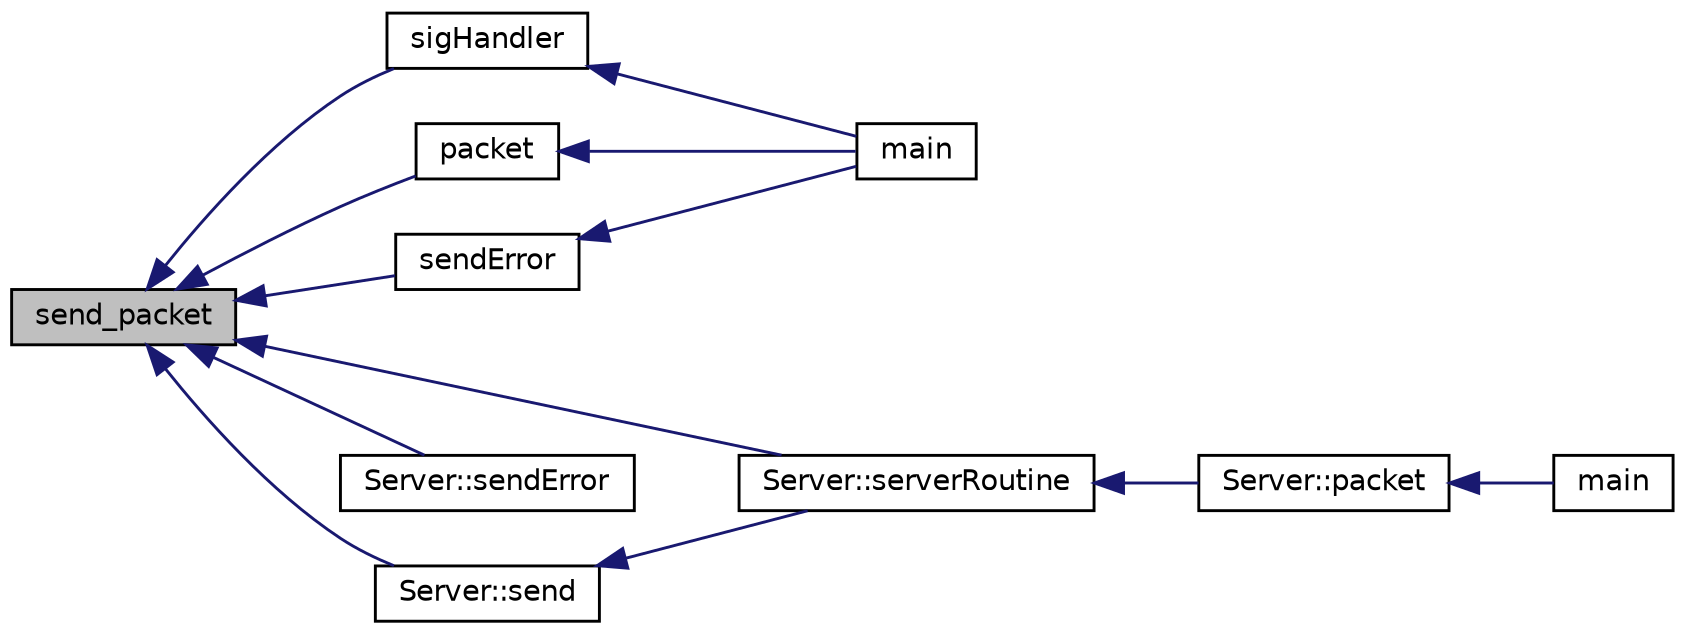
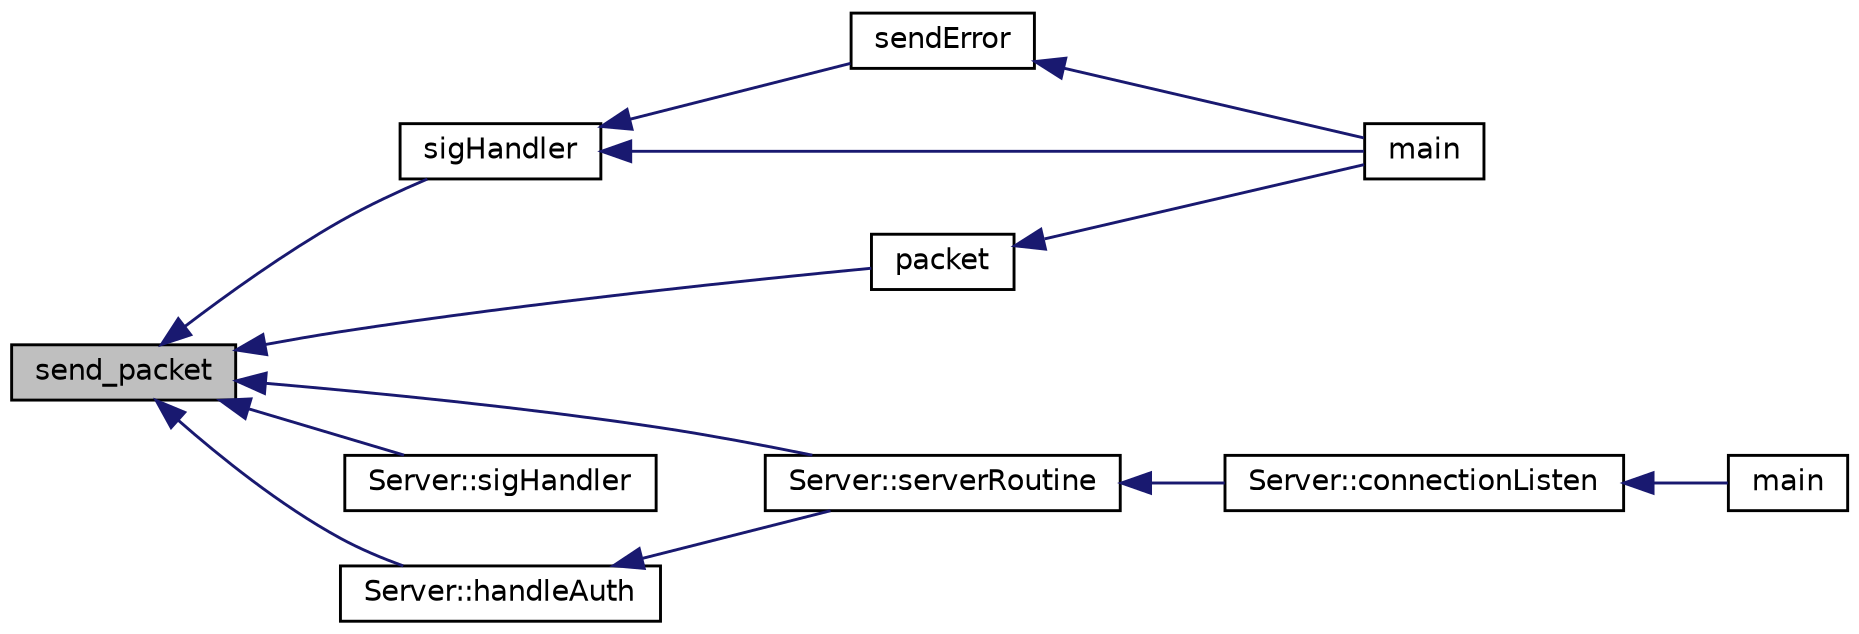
edge "sendError" -> "send_packet": now "sendError" -> "sigHandler"
node "Server::sendError": label "Server::sendError" -> "Server::sigHandler"
node "Server::packet": label "Server::packet" -> "Server::connectionListen"
node "Server::send": label "Server::send" -> "Server::handleAuth"
